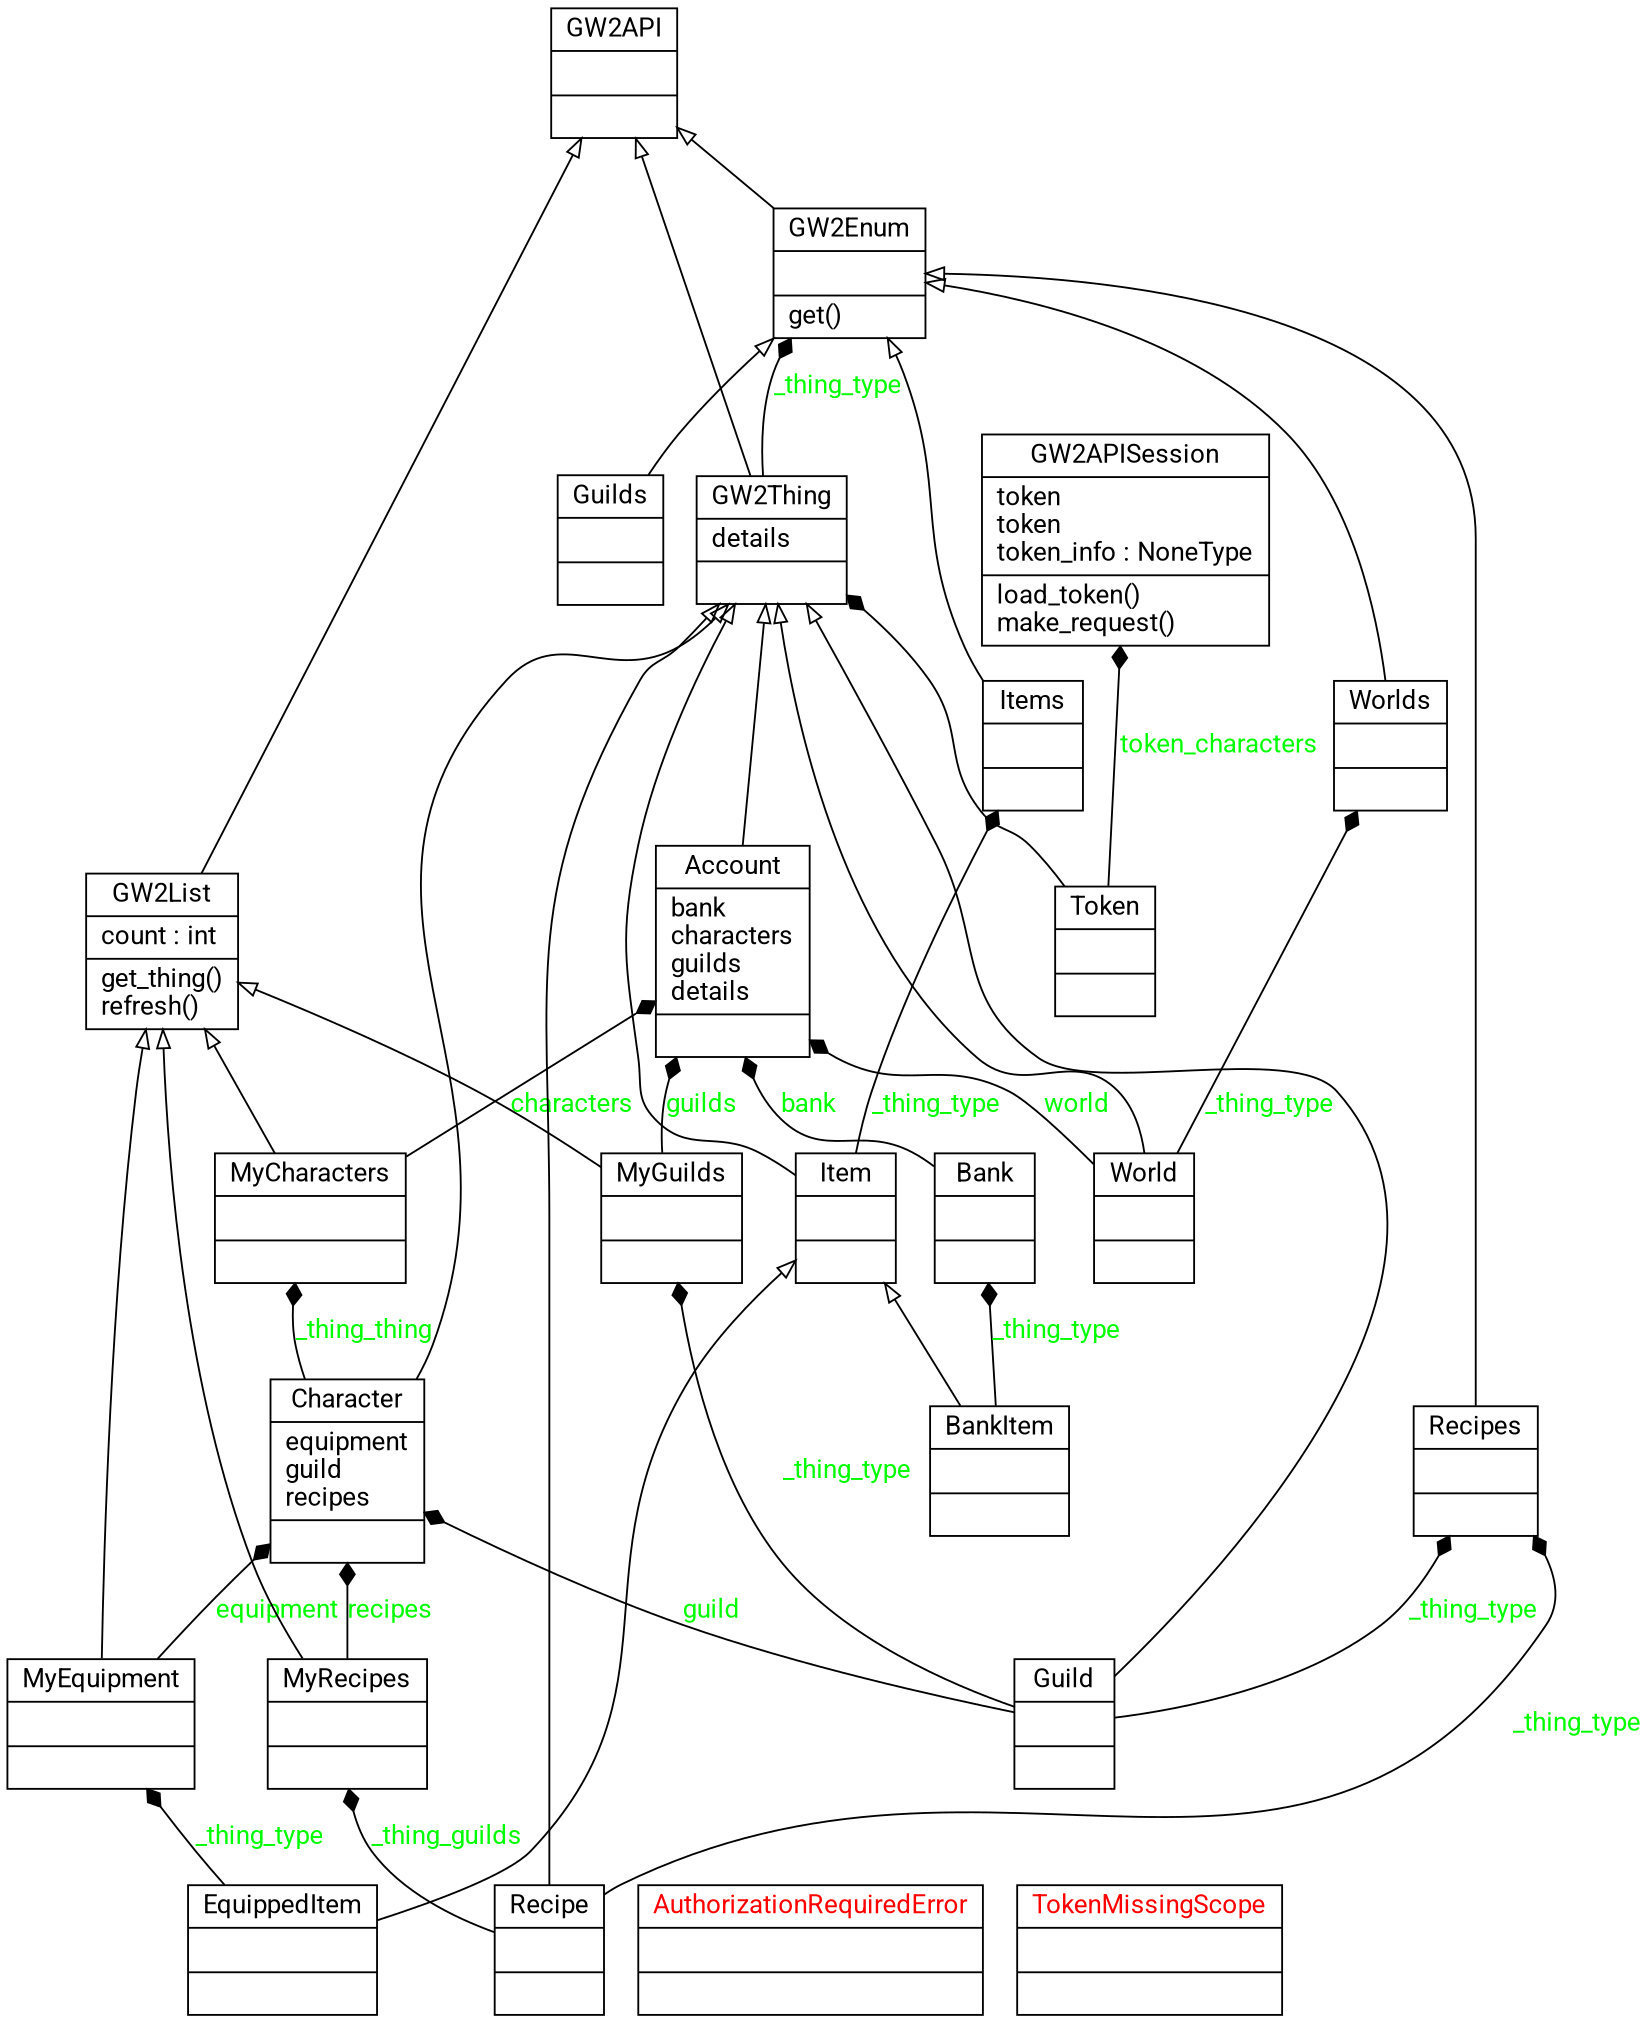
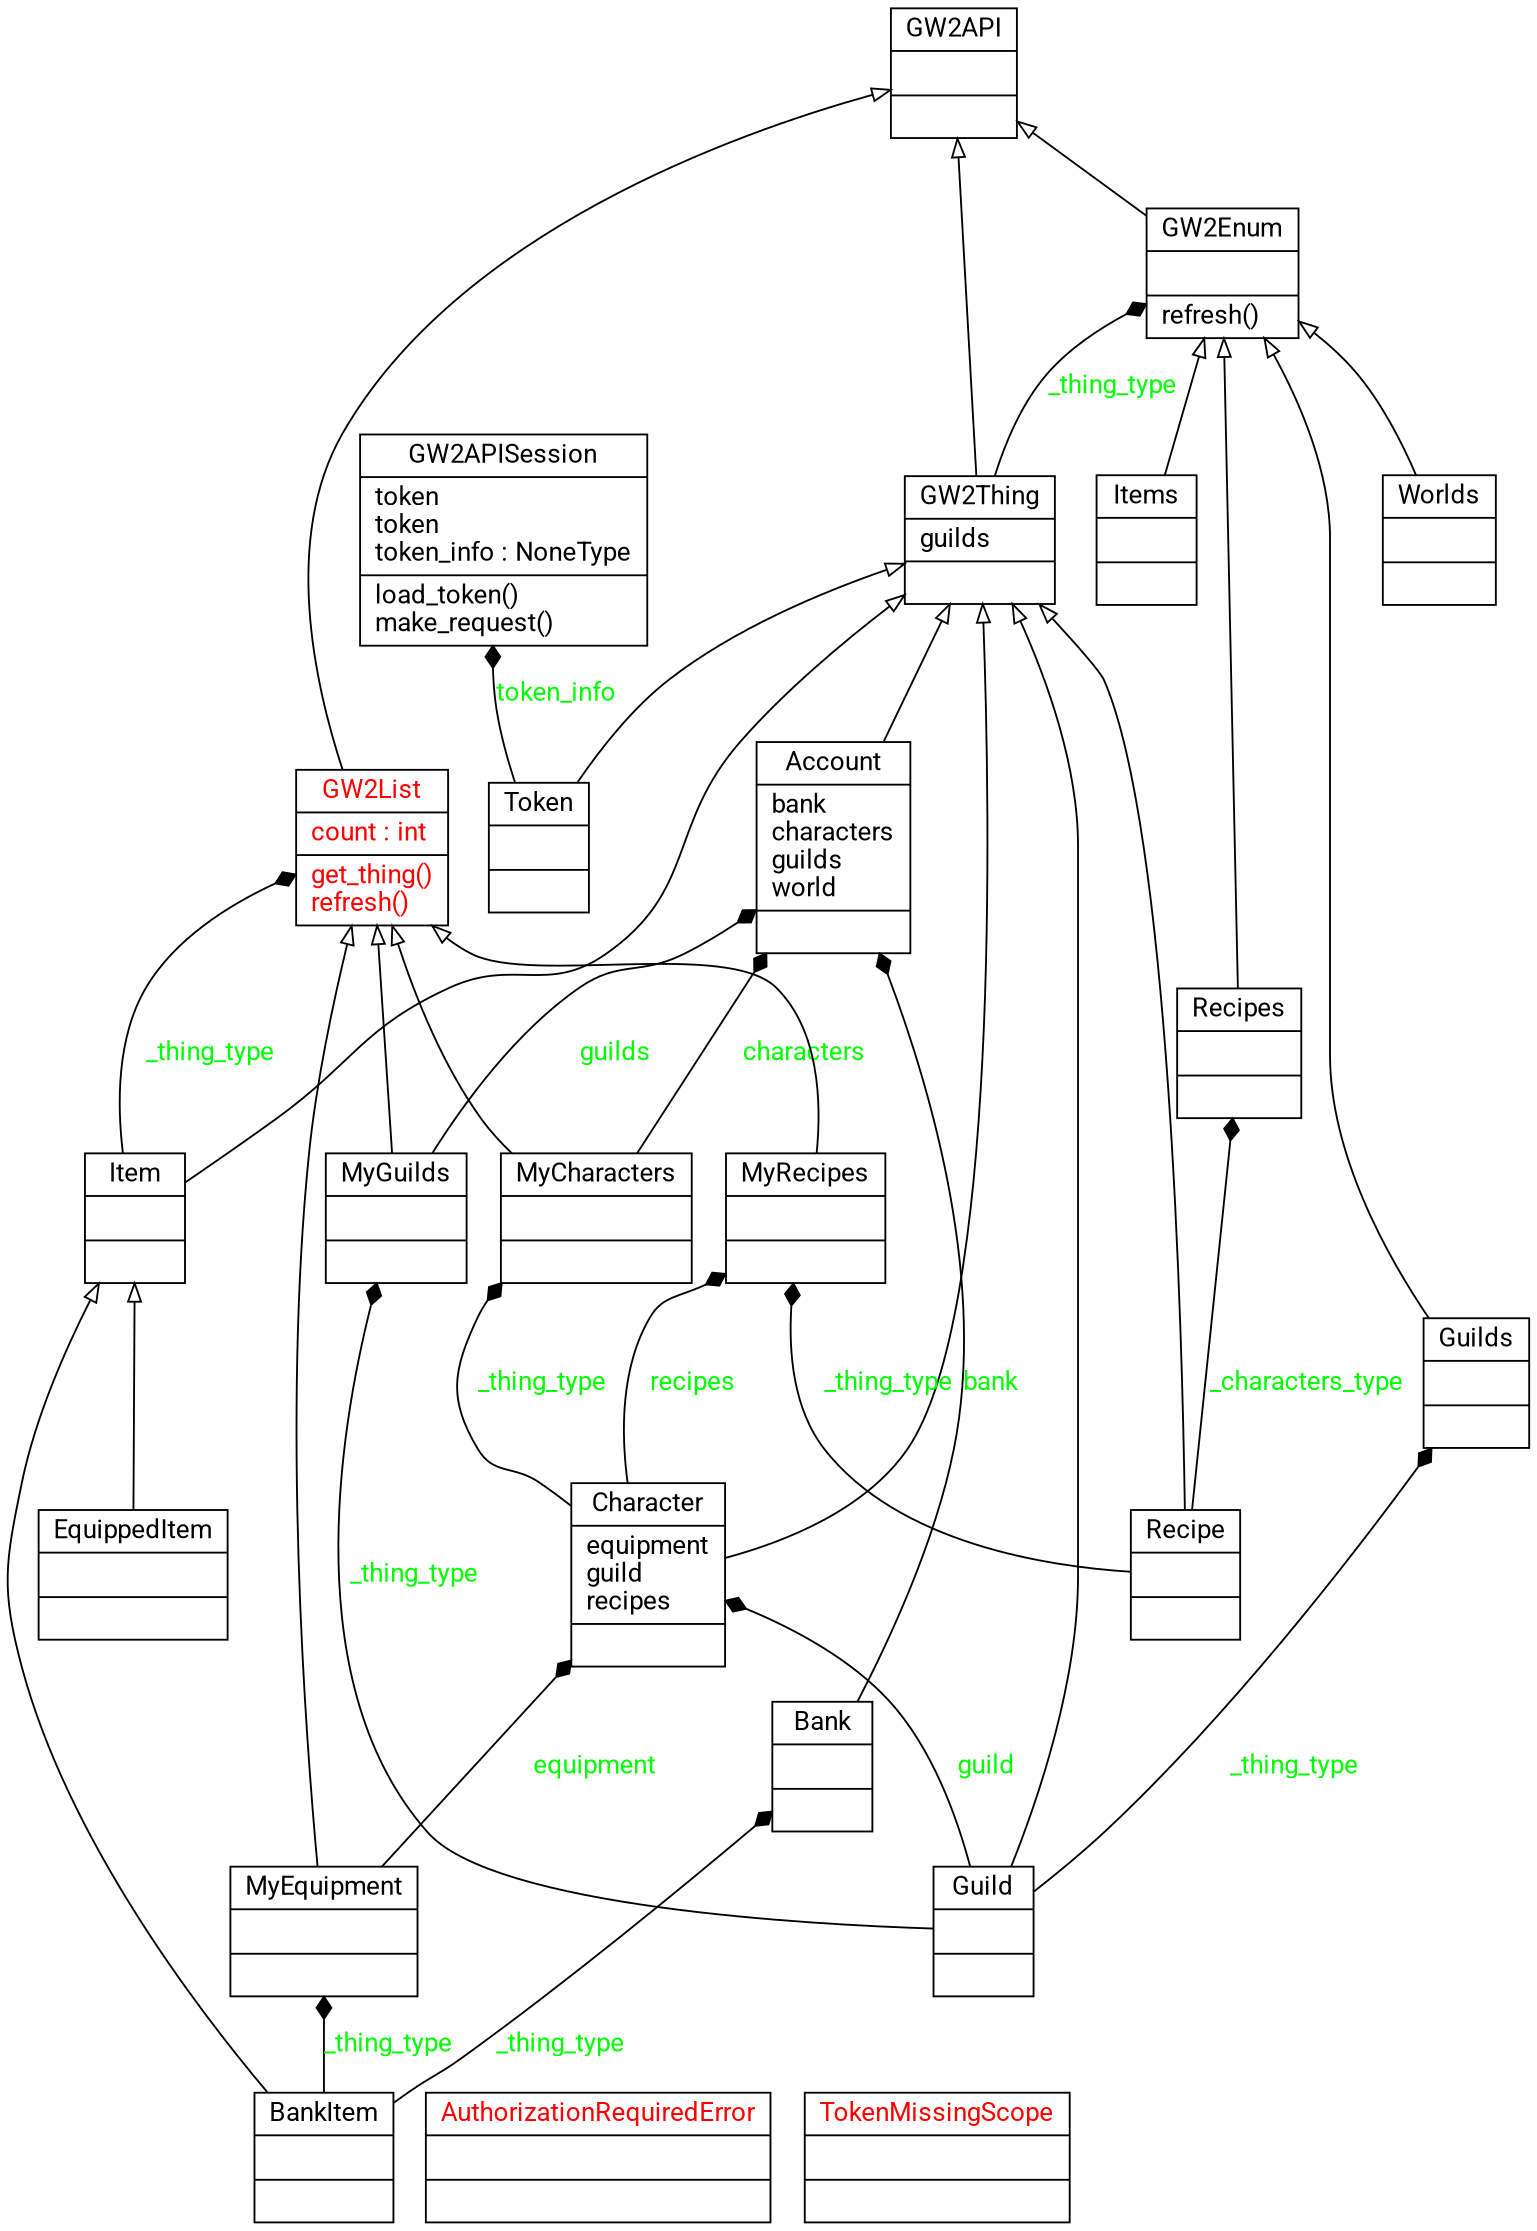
node "GW2Enum": text "get()" -> "refresh()"
node "GW2Thing": text "details" -> "guilds"
edge "Token" -> "GW2APISession": label "token_characters" -> "token_info"
edge "Token" -> "GW2Thing": arrowhead diamond -> empty
node "GW2List": fontcolor black -> red
node "Account": text "details" -> "world"
edge "Item" -> "Items": now "Item" -> "GW2List"
node "World": removed
edge "Character" -> "MyCharacters": label "_thing_thing" -> "_thing_type"
edge "MyRecipes" -> "Character": reversed
edge "Guild" -> "Recipes": now "Guild" -> "Guilds"
edge "Recipe" -> "Recipes": label "_thing_type" -> "_characters_type"
edge "Recipe" -> "MyRecipes": label "_thing_guilds" -> "_thing_type"
edge "EquippedItem" -> "MyEquipment": now "BankItem" -> "MyEquipment"
